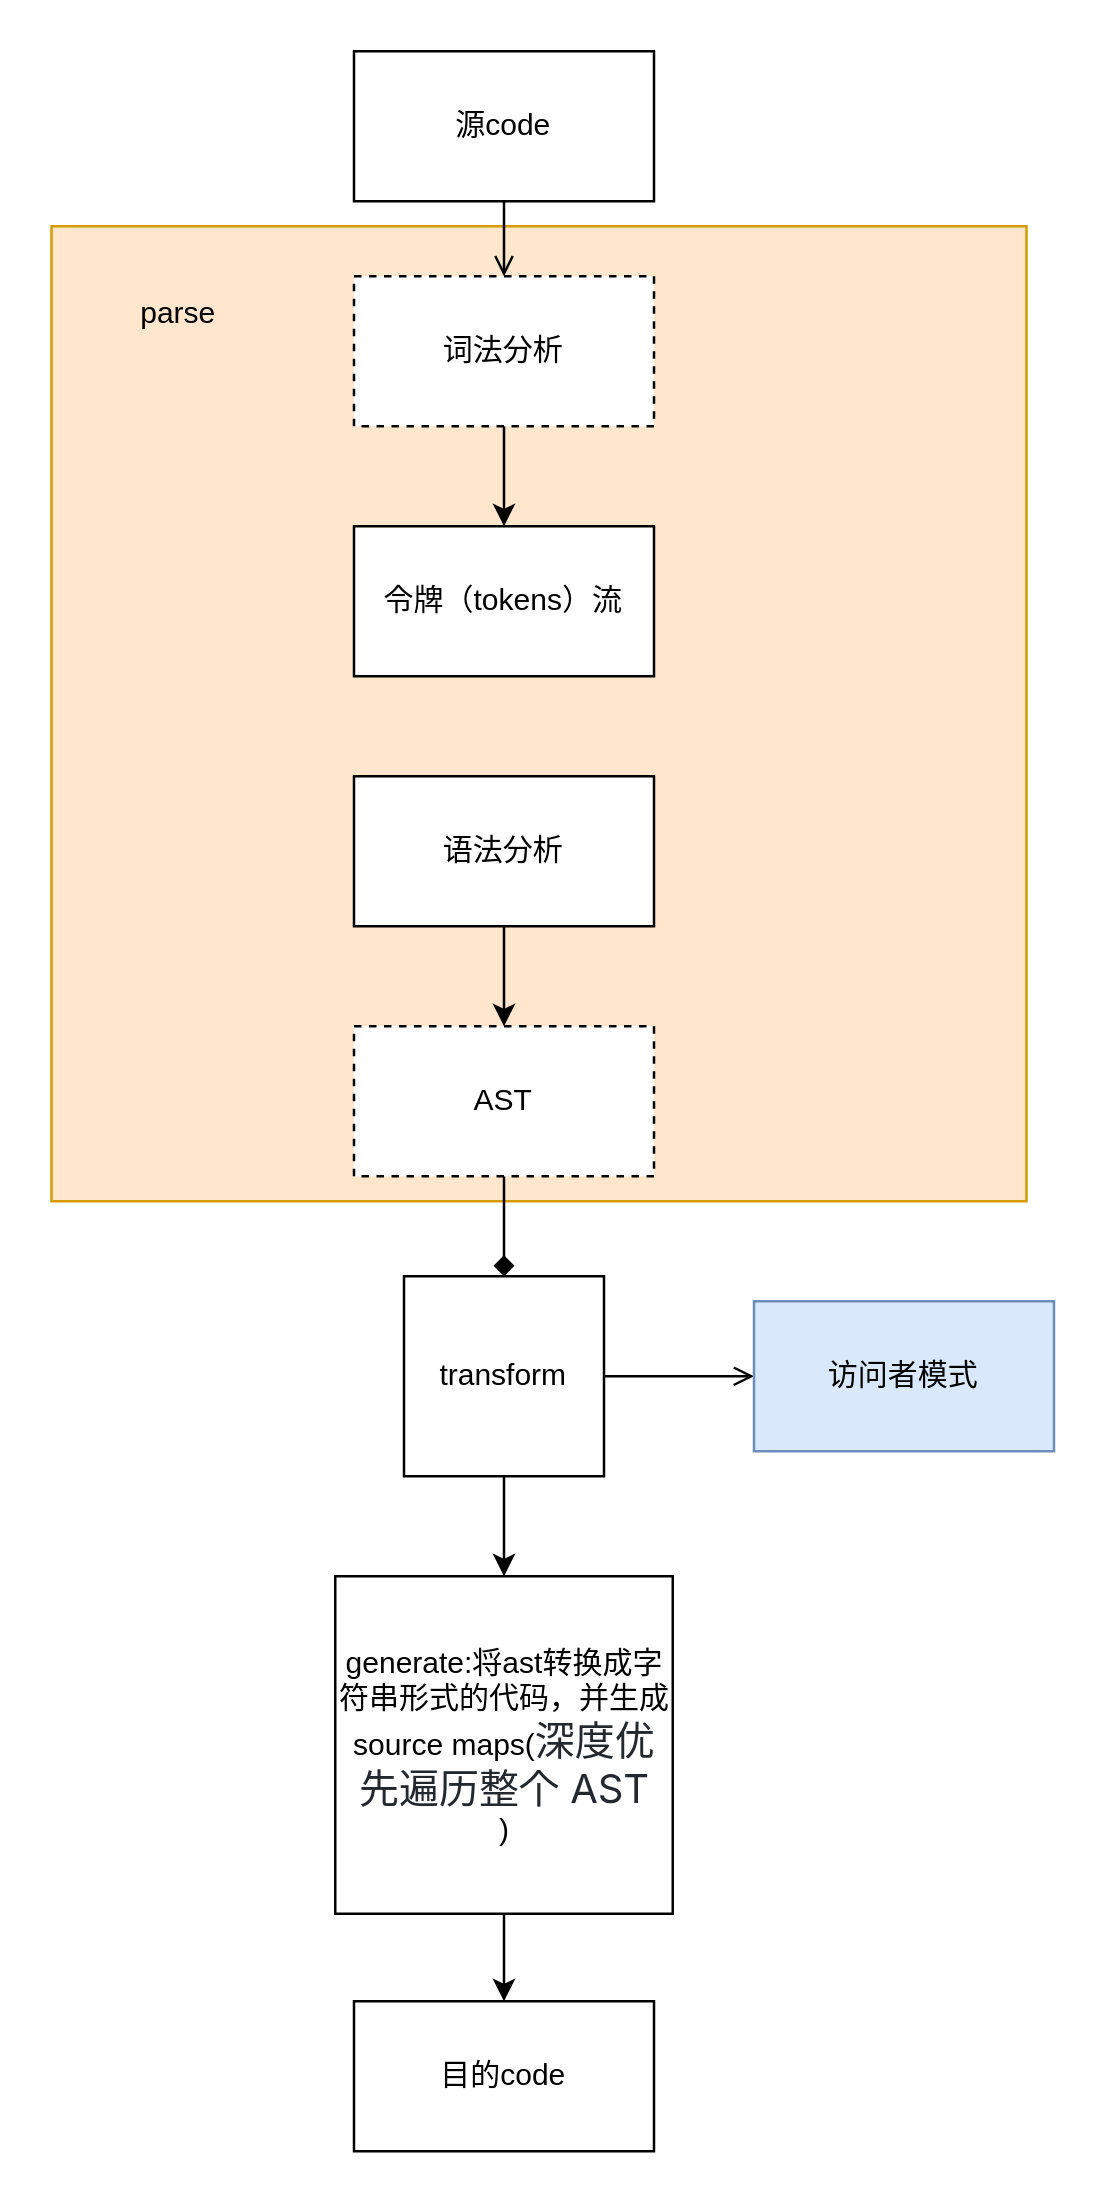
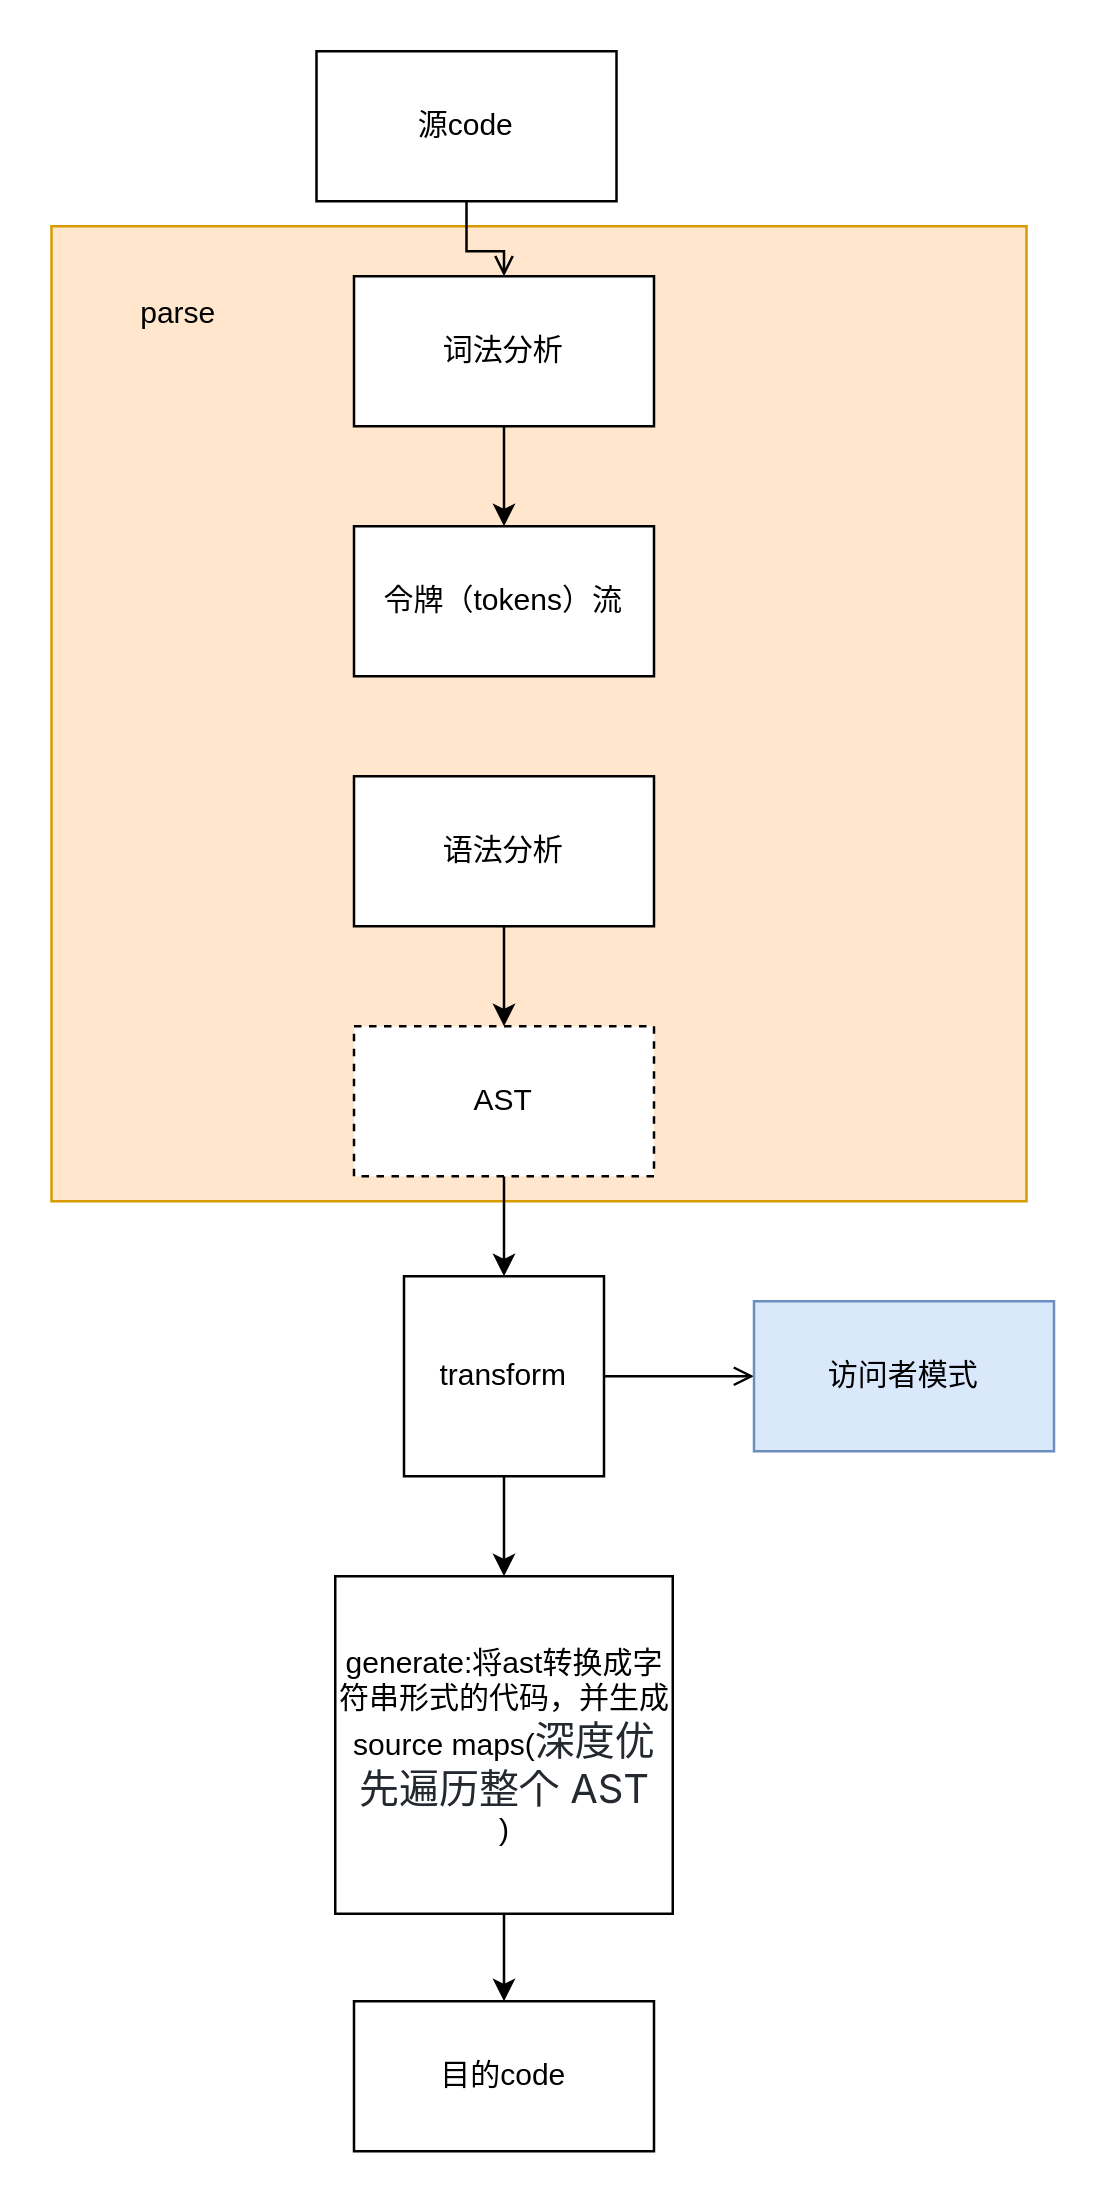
node "源code": moved (504, 126) -> (466, 126)
node "词法分析": style dashed -> solid
edge "AST" -> "transform": arrowhead diamond -> classic
